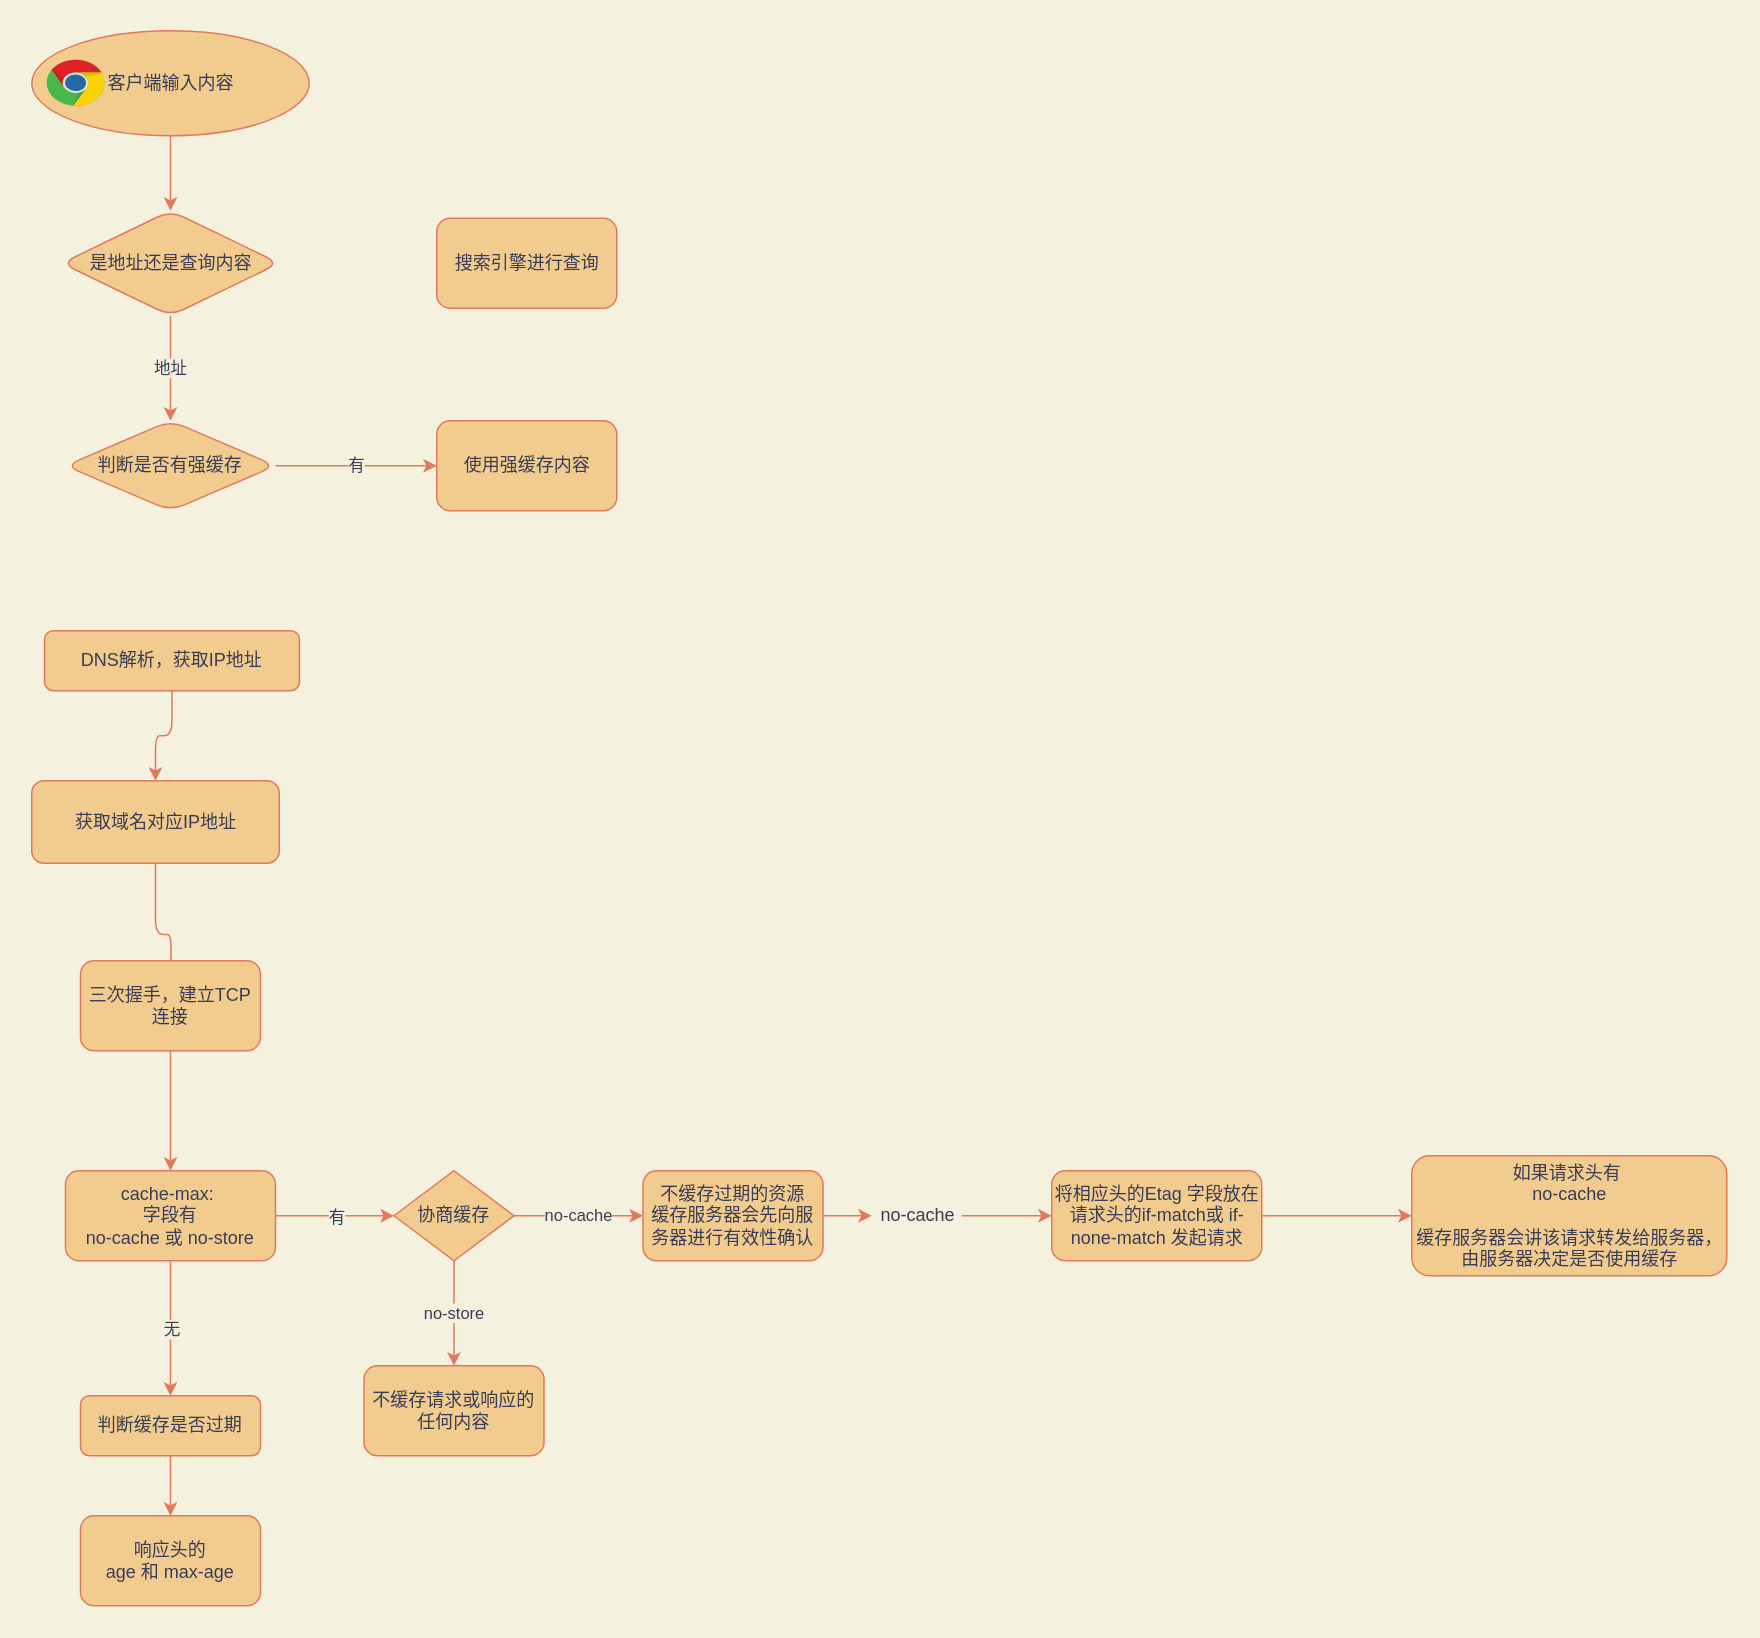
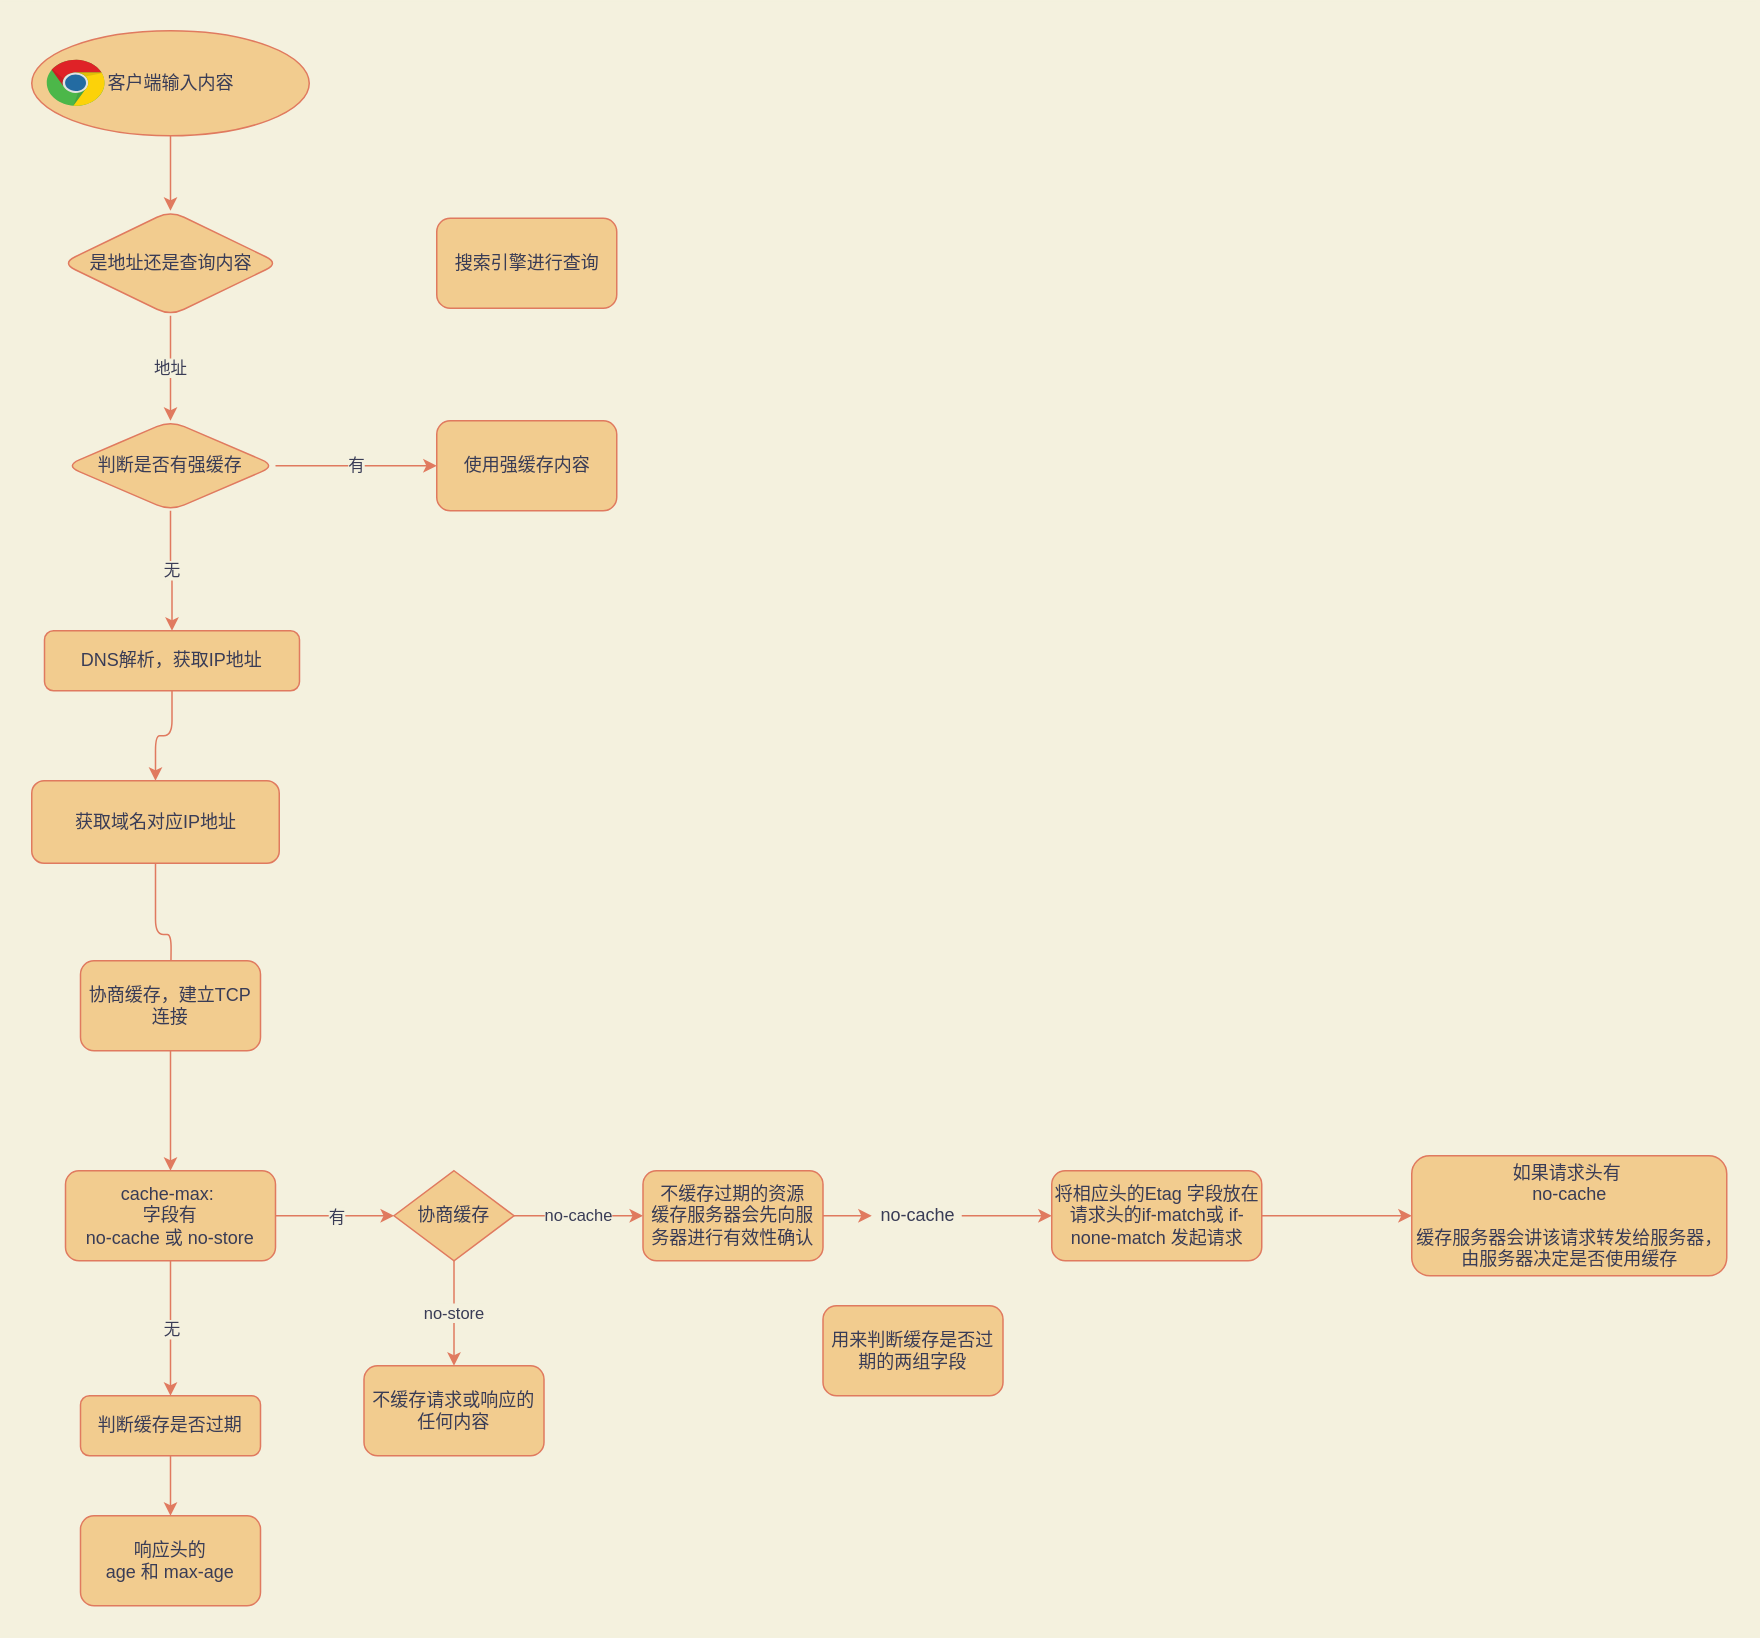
edge "判断是否有强缓存" -> "DNS解析，获取IP地址": added, label "无"
node "三次握手，建立TCP连接": label "三次握手，建立TCP连接" -> "协商缓存，建立TCP连接"
node "用来判断缓存是否过期的两组字段": added
